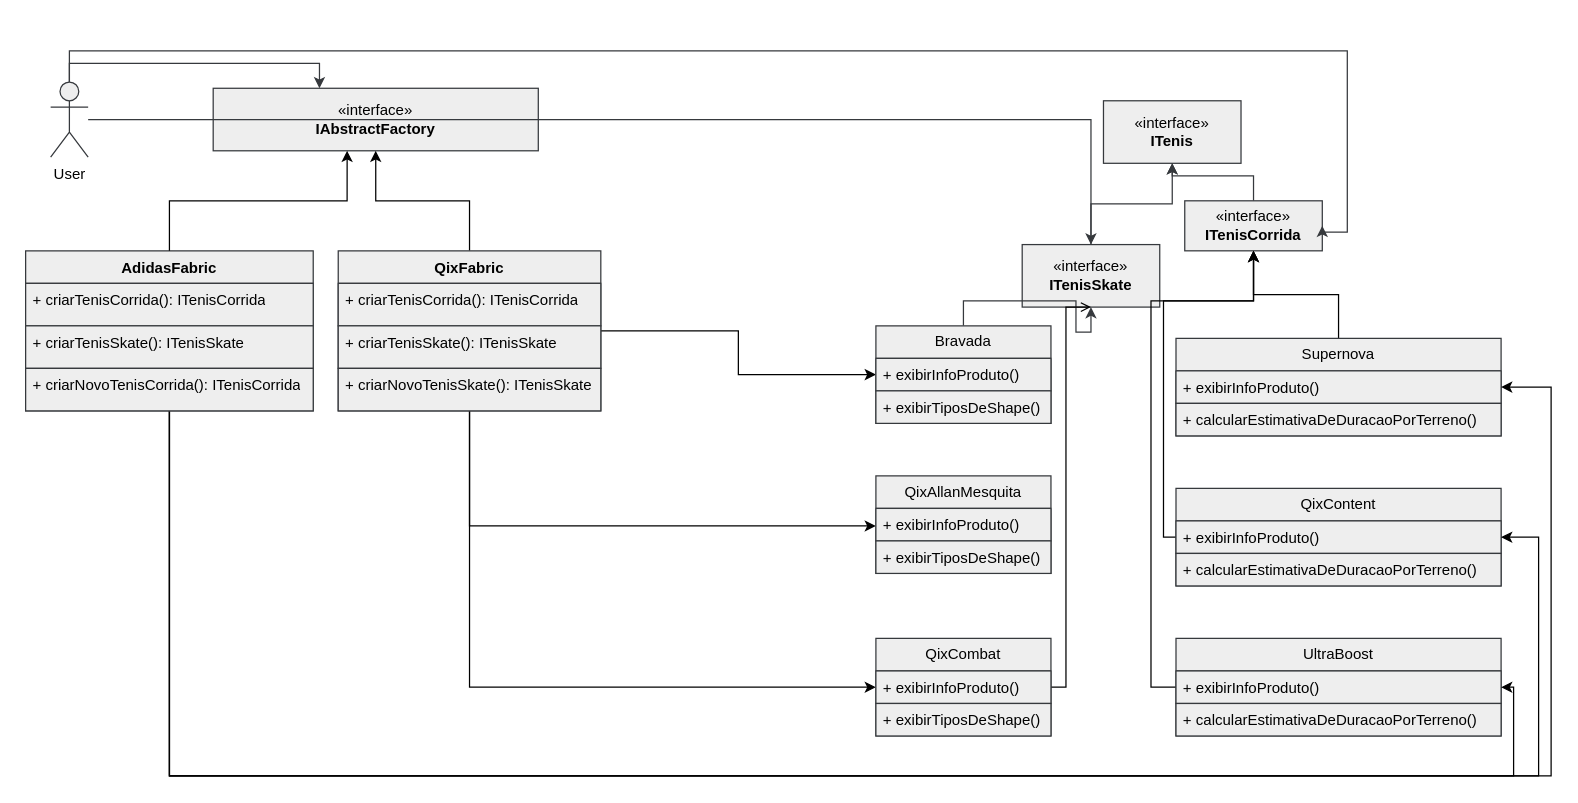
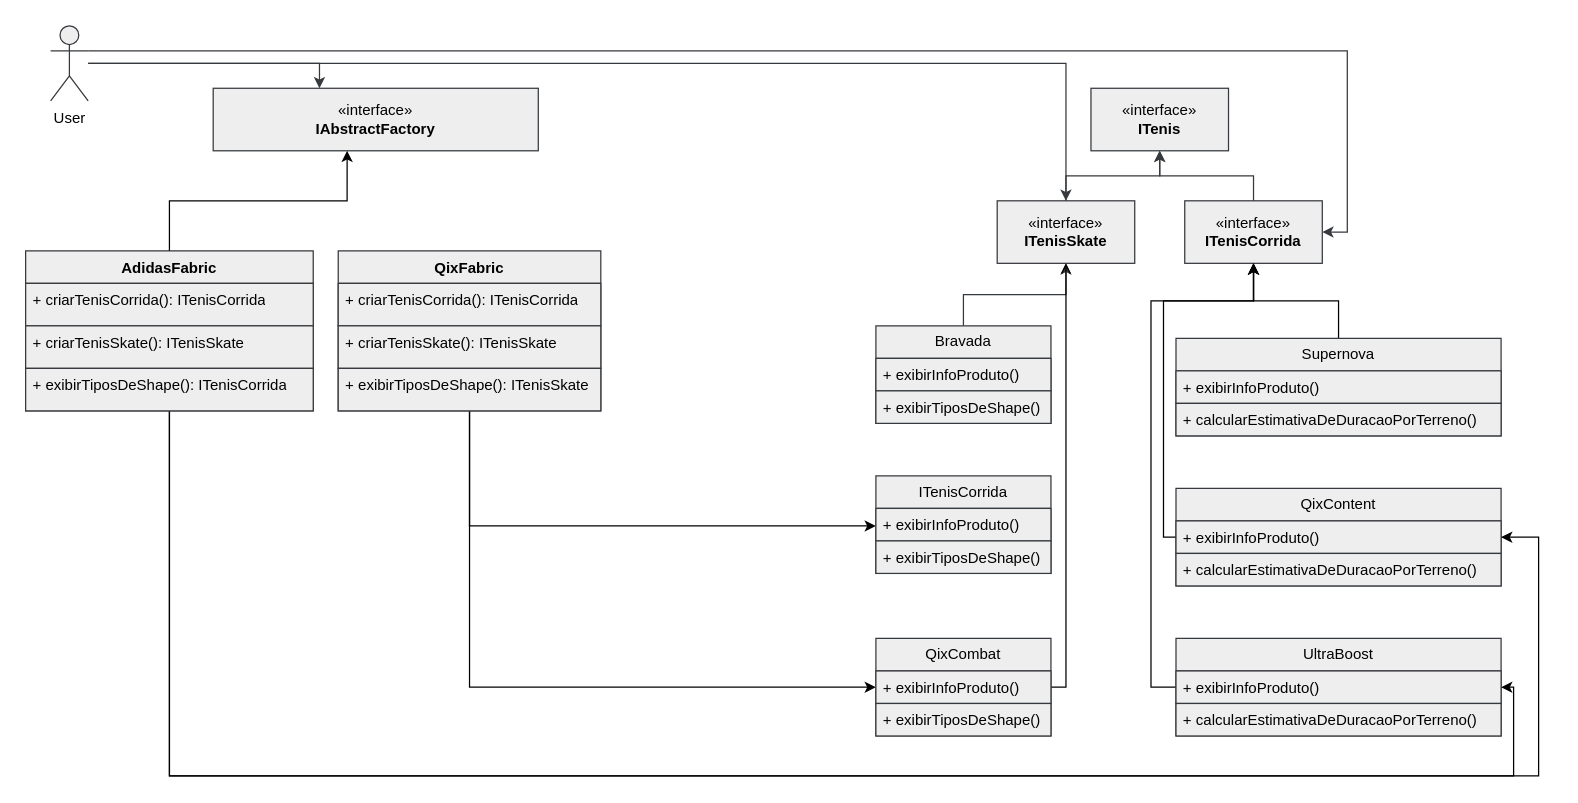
node "User": moved (69, 119) -> (69, 63)
node "«interface» ITenis": moved (1172, 132) -> (1159, 119)
edge "QixFabric" -> "«interface» IAbstractFactory": removed
node "«interface» ITenisCorrida": size 138x50 -> 138x63
node "«interface» ITenisSkate": moved (1091, 276) -> (1066, 232)
edge "QixFabric" -> "Bravada": removed
node "+ criarNovoTenisCorrida(): ITenisCorrida": label "+ criarNovoTenisCorrida(): ITenisCorrida" -> "+ exibirTiposDeShape(): ITenisCorrida"
node "+ criarNovoTenisSkate(): ITenisSkate": label "+ criarNovoTenisSkate(): ITenisSkate" -> "+ exibirTiposDeShape(): ITenisSkate"
node "QixAllanMesquita": label "QixAllanMesquita" -> "ITenisCorrida"
edge "AdidasFabric" -> "Supernova": removed
